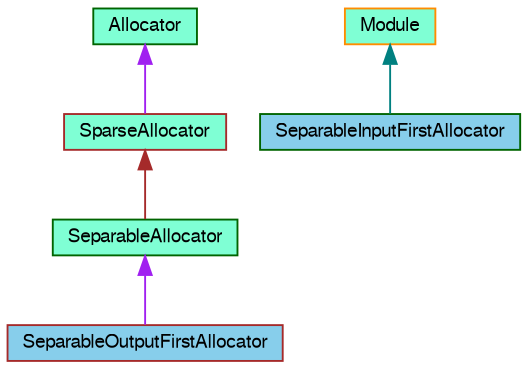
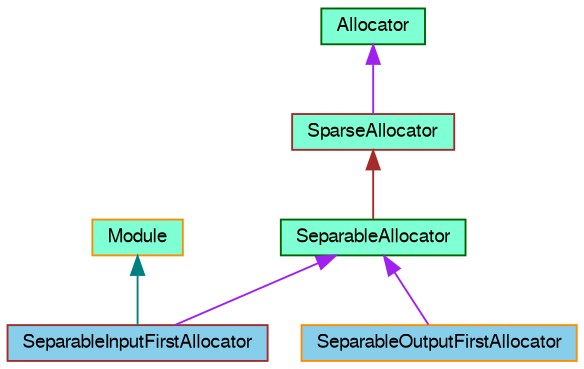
node "SeparableInputFirstAllocator": color darkgreen -> brown
edge "SeparableInputFirstAllocator" -> "SeparableAllocator": added
node "SeparableOutputFirstAllocator": color brown -> darkorange
